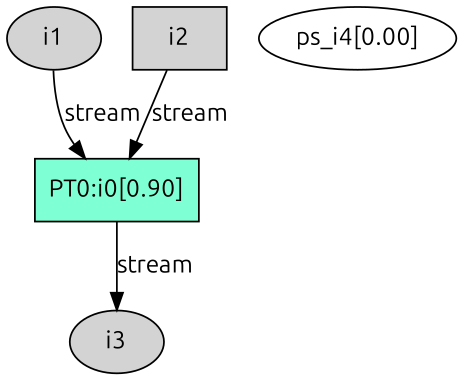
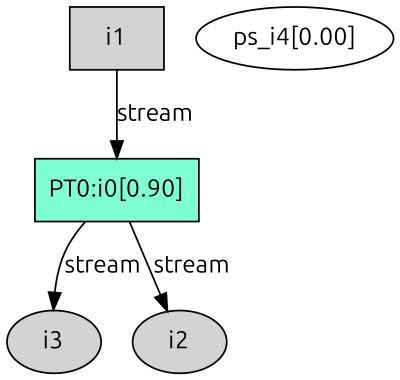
node "i1": shape ellipse -> box
node "i2": shape box -> ellipse
edge "i2" -> "PT0:i0[0.90]": reversed
